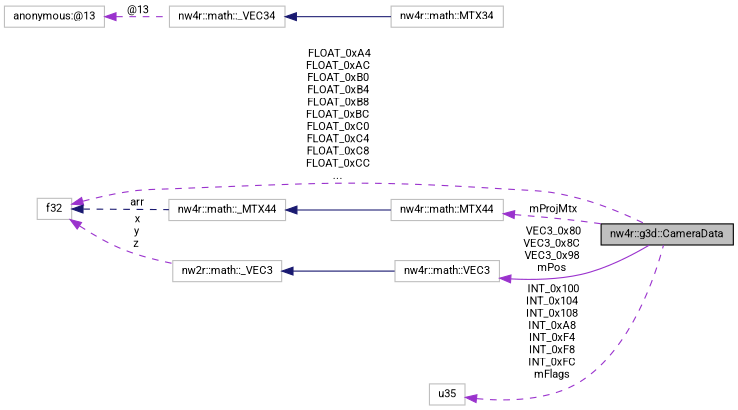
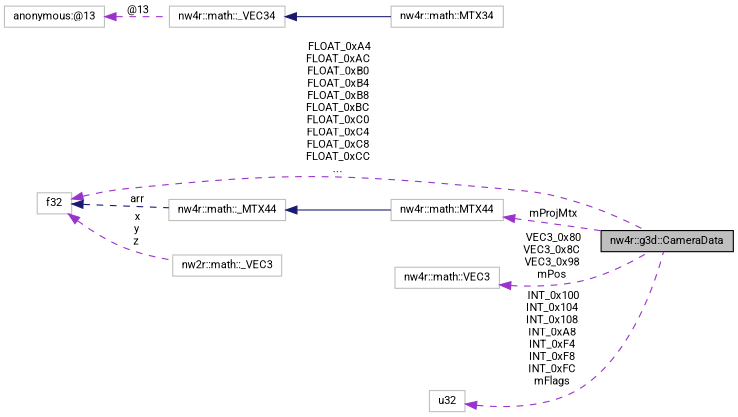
edge "nw4r::math::VEC3" -> "nw2r::math::_VEC3": removed
edge "nw4r::g3d::CameraData" -> "nw4r::math::VEC3": style solid -> dashed
node "u35": label "u35" -> "u32"
